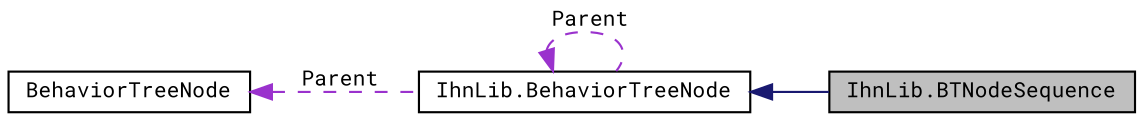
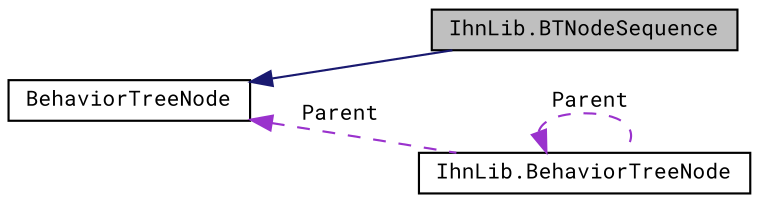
edge "IhnLib.BTNodeSequence" -> "IhnLib.BehaviorTreeNode": now "IhnLib.BTNodeSequence" -> "BehaviorTreeNode"
